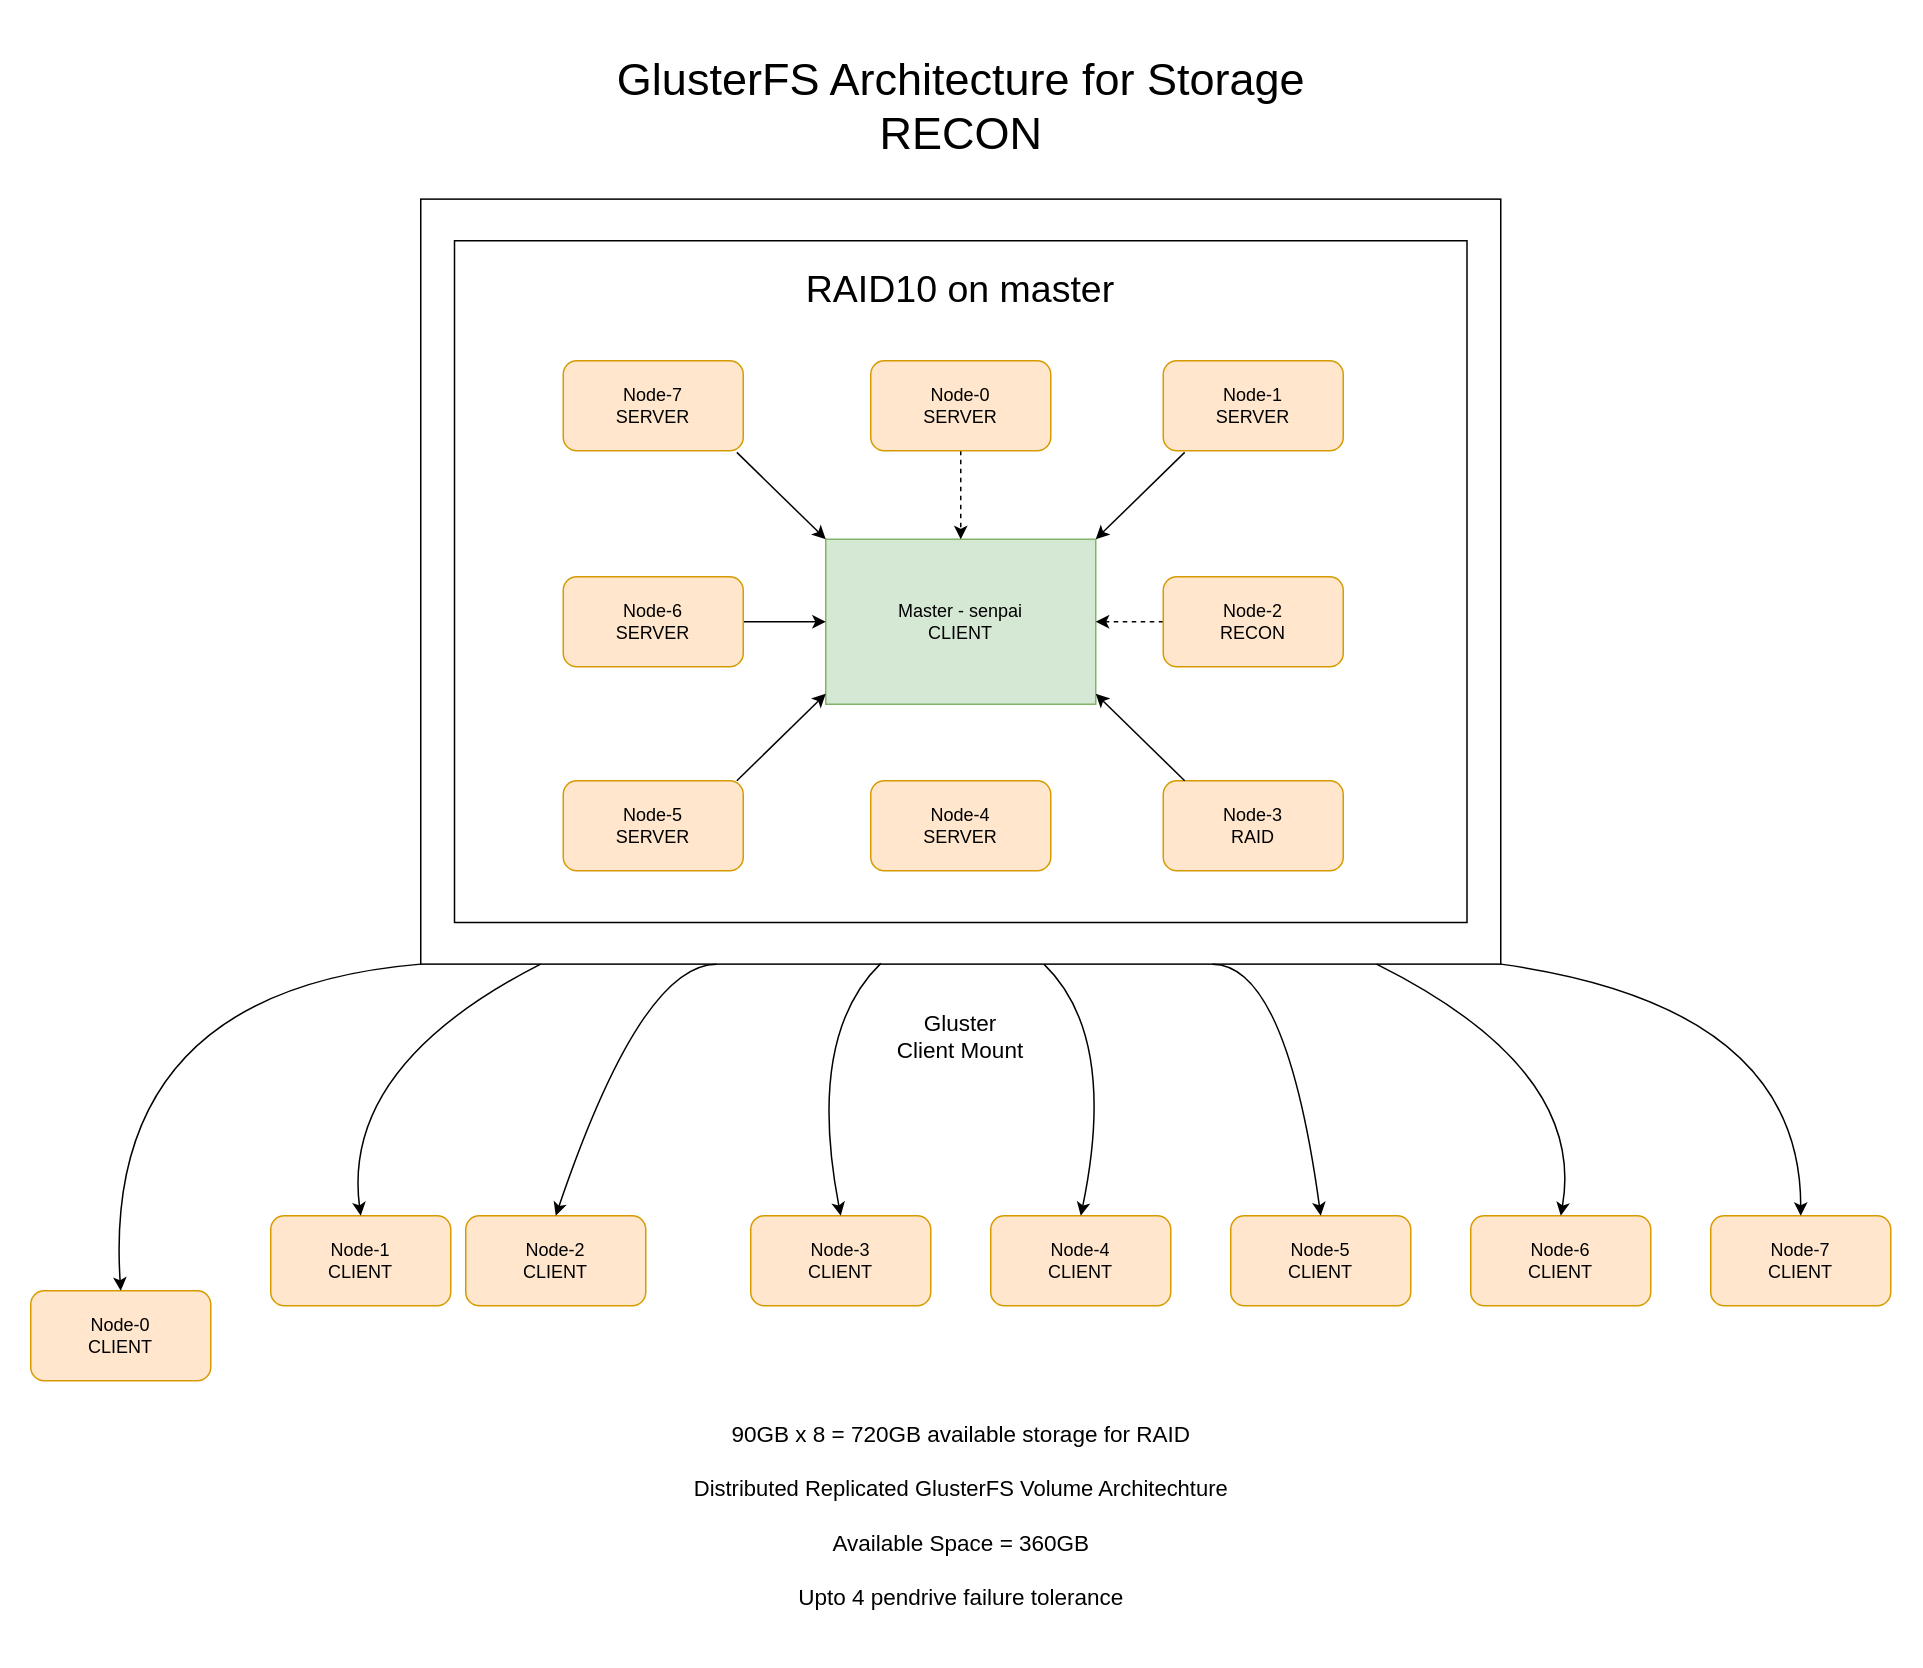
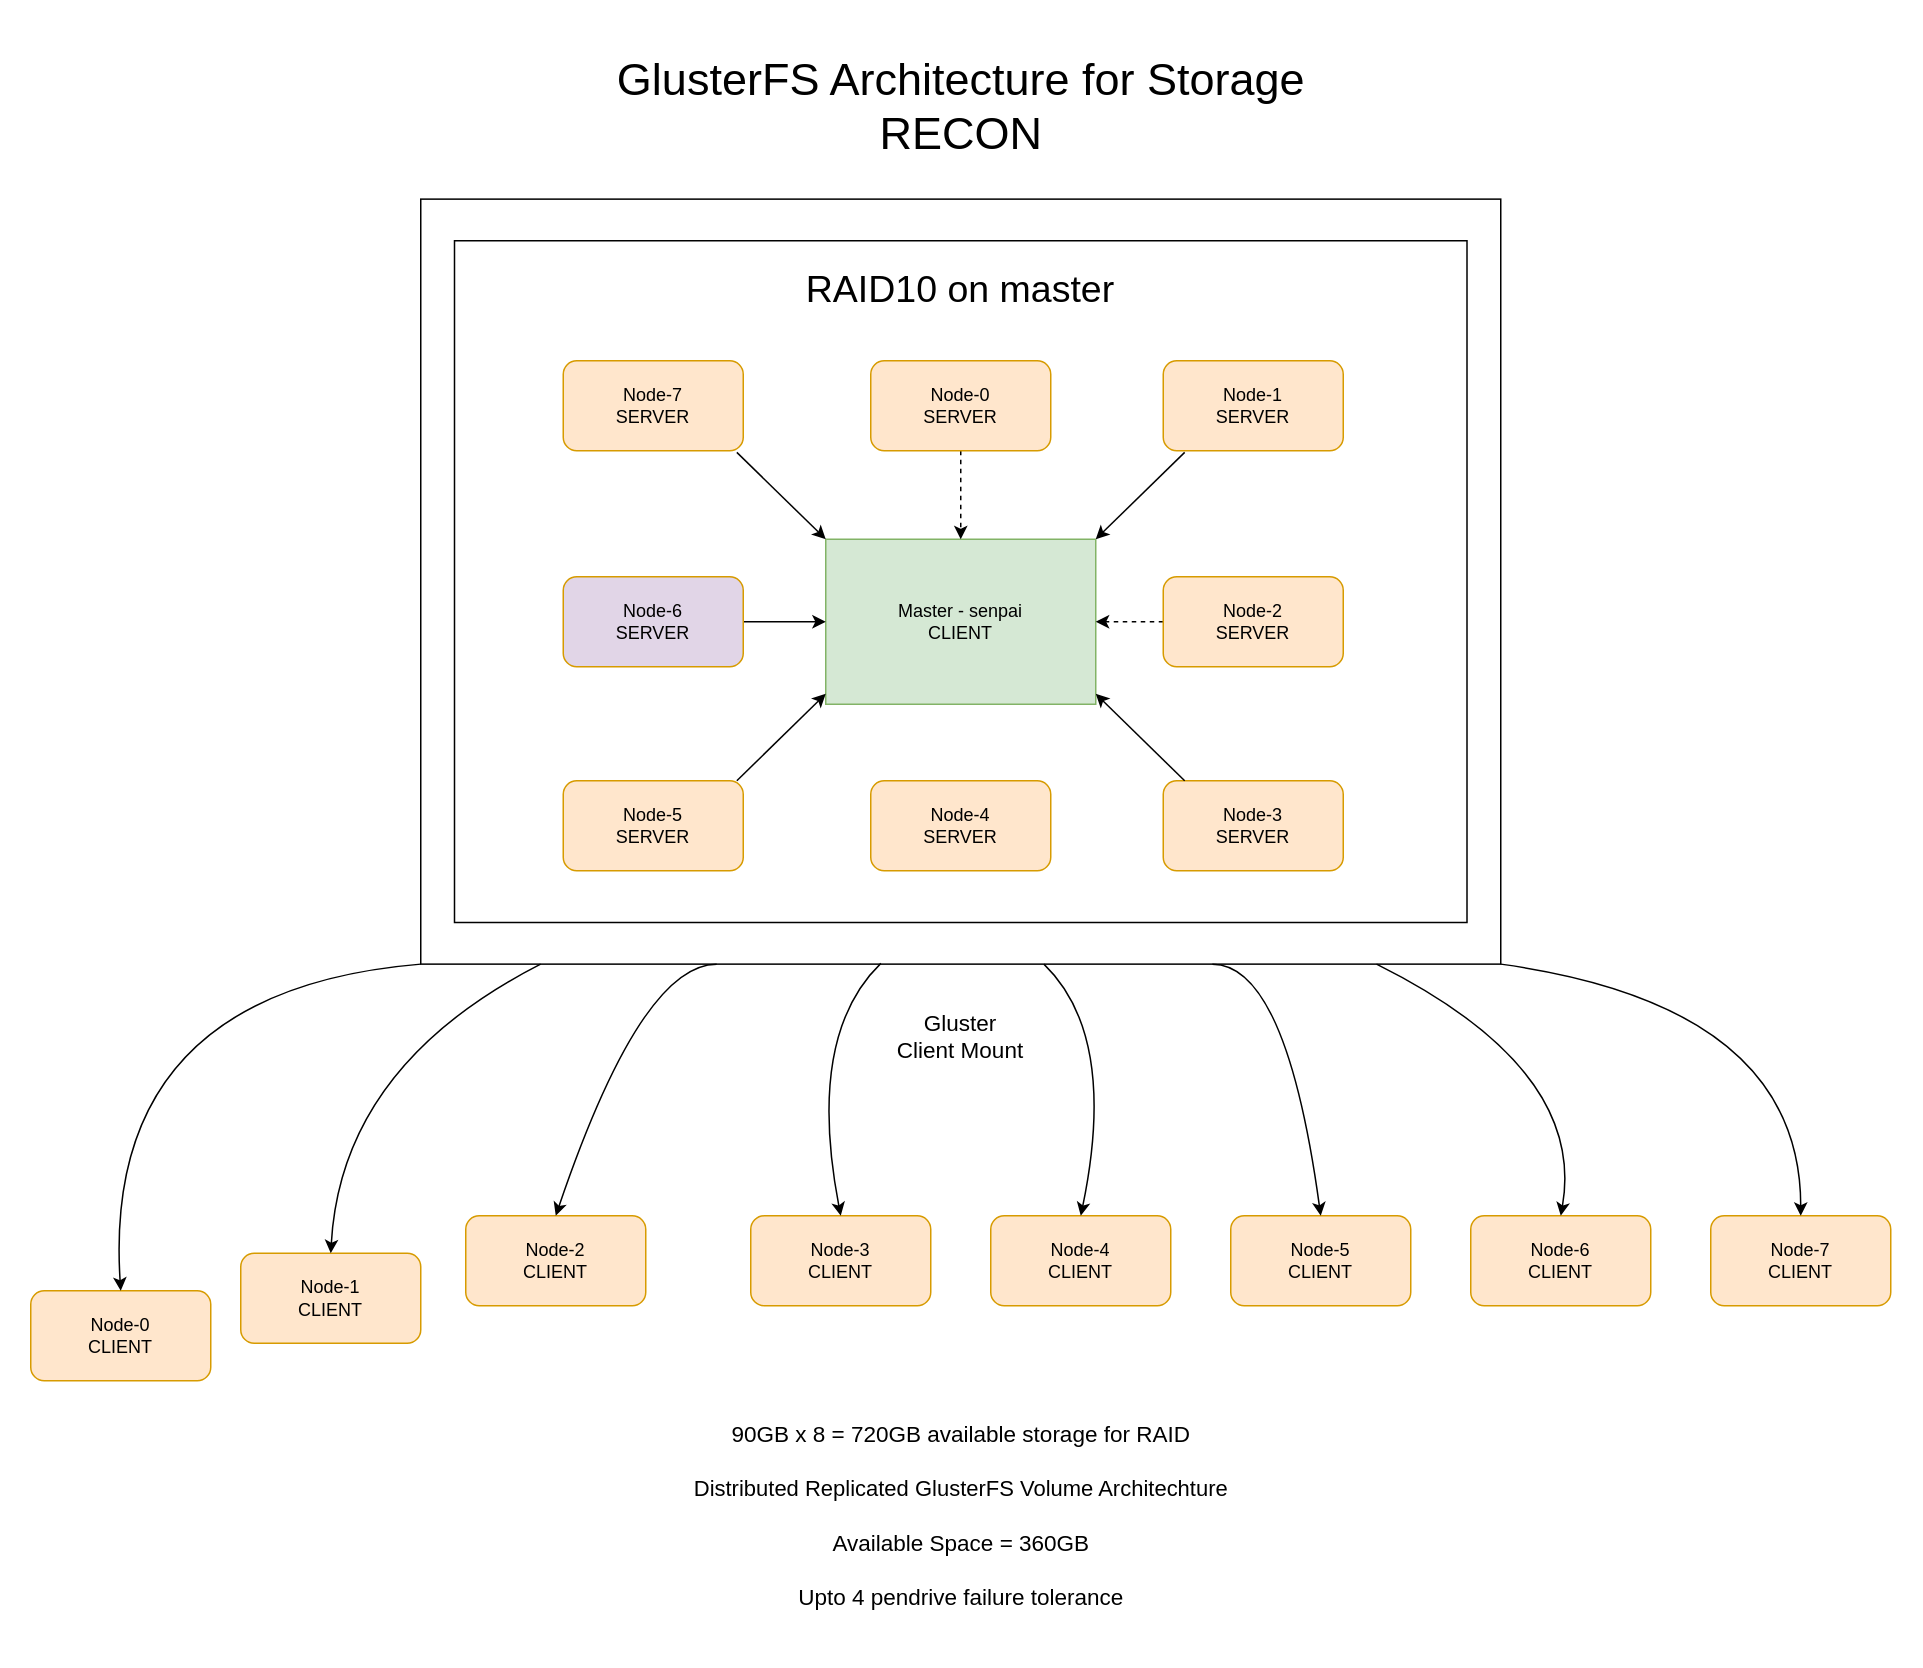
node "Node-6 SERVER": fillcolor #ffe6cc -> #e1d5e7
node "Node-2 RECON": label "Node-2 RECON" -> "Node-2 SERVER"
node "Node-3 RAID": label "Node-3 RAID" -> "Node-3 SERVER"
node "Node-1 CLIENT": moved (361, 1261) -> (331, 1298)
